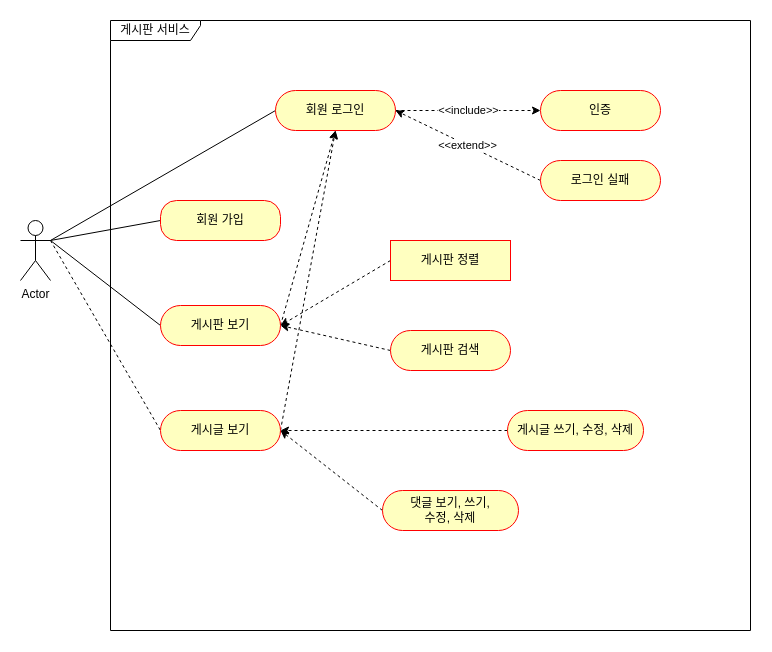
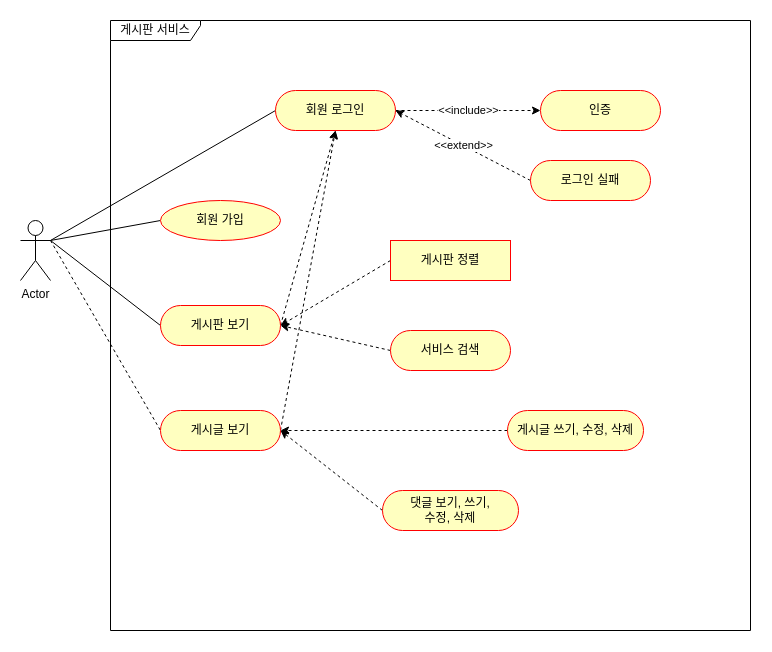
node "로그인 실패": moved (601, 181) -> (591, 181)
node "회원 가입": shape rounded rectangle -> ellipse
node "게시판 검색": label "게시판 검색" -> "서비스 검색"
